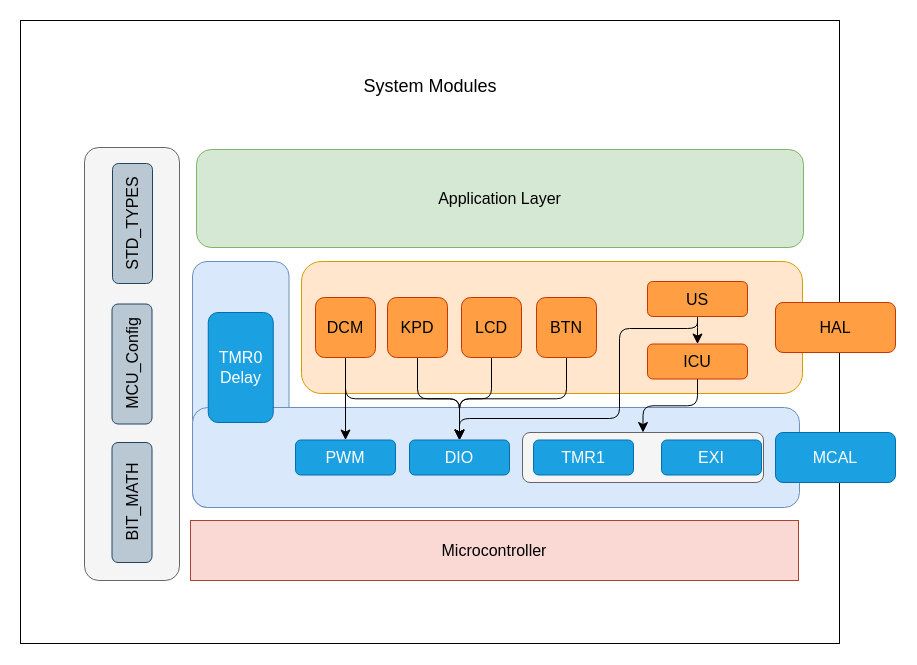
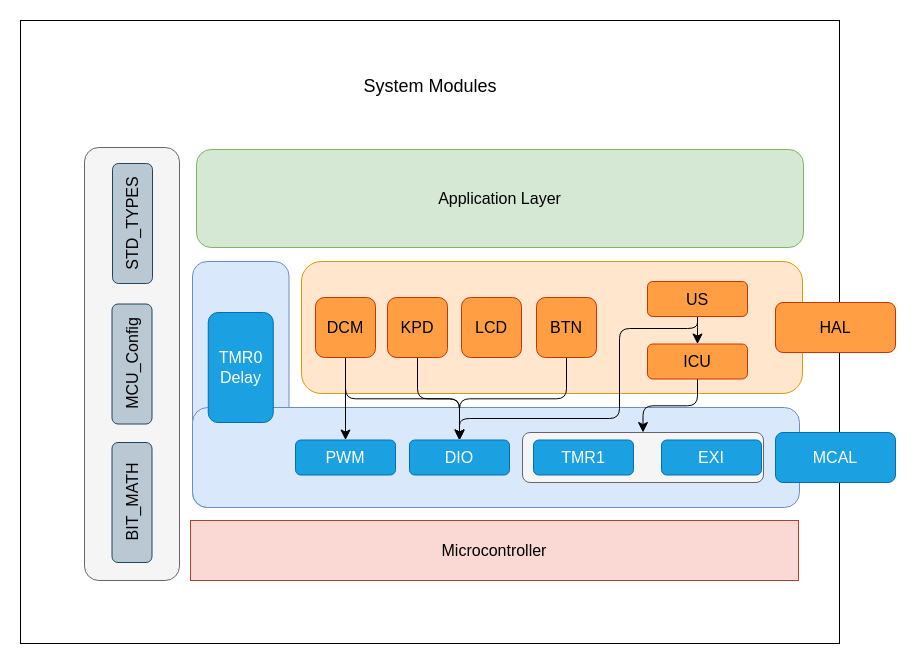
edge "LCD" -> "DIO": removed
